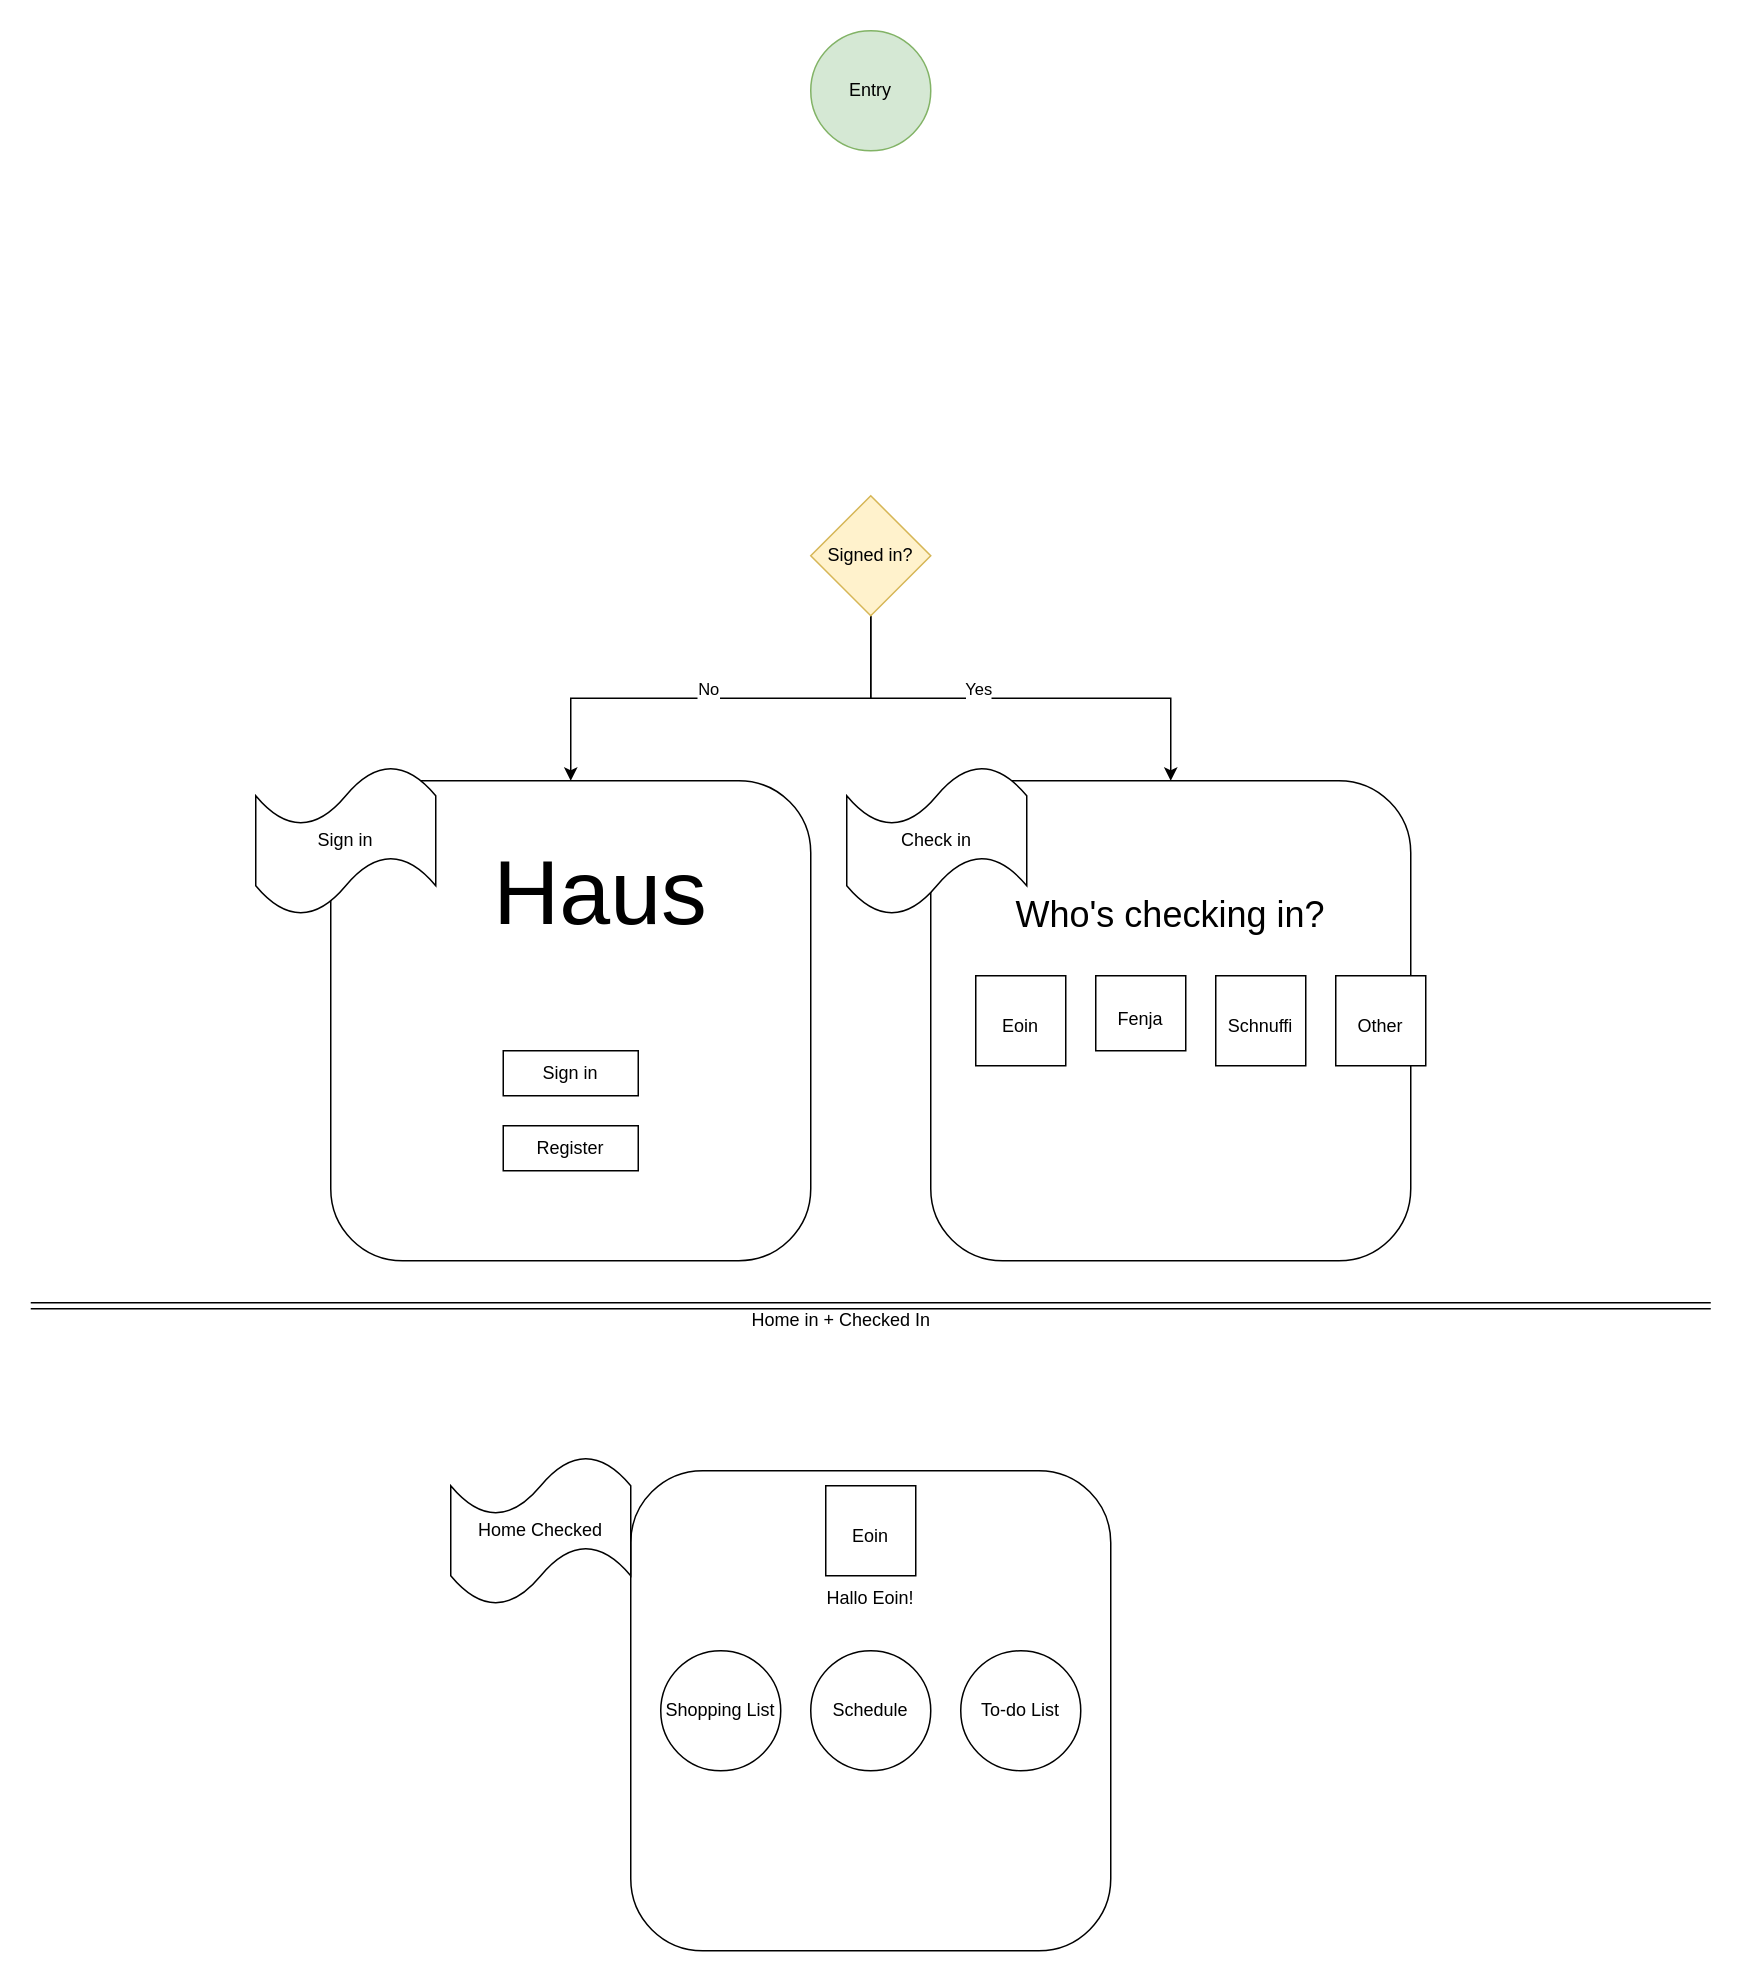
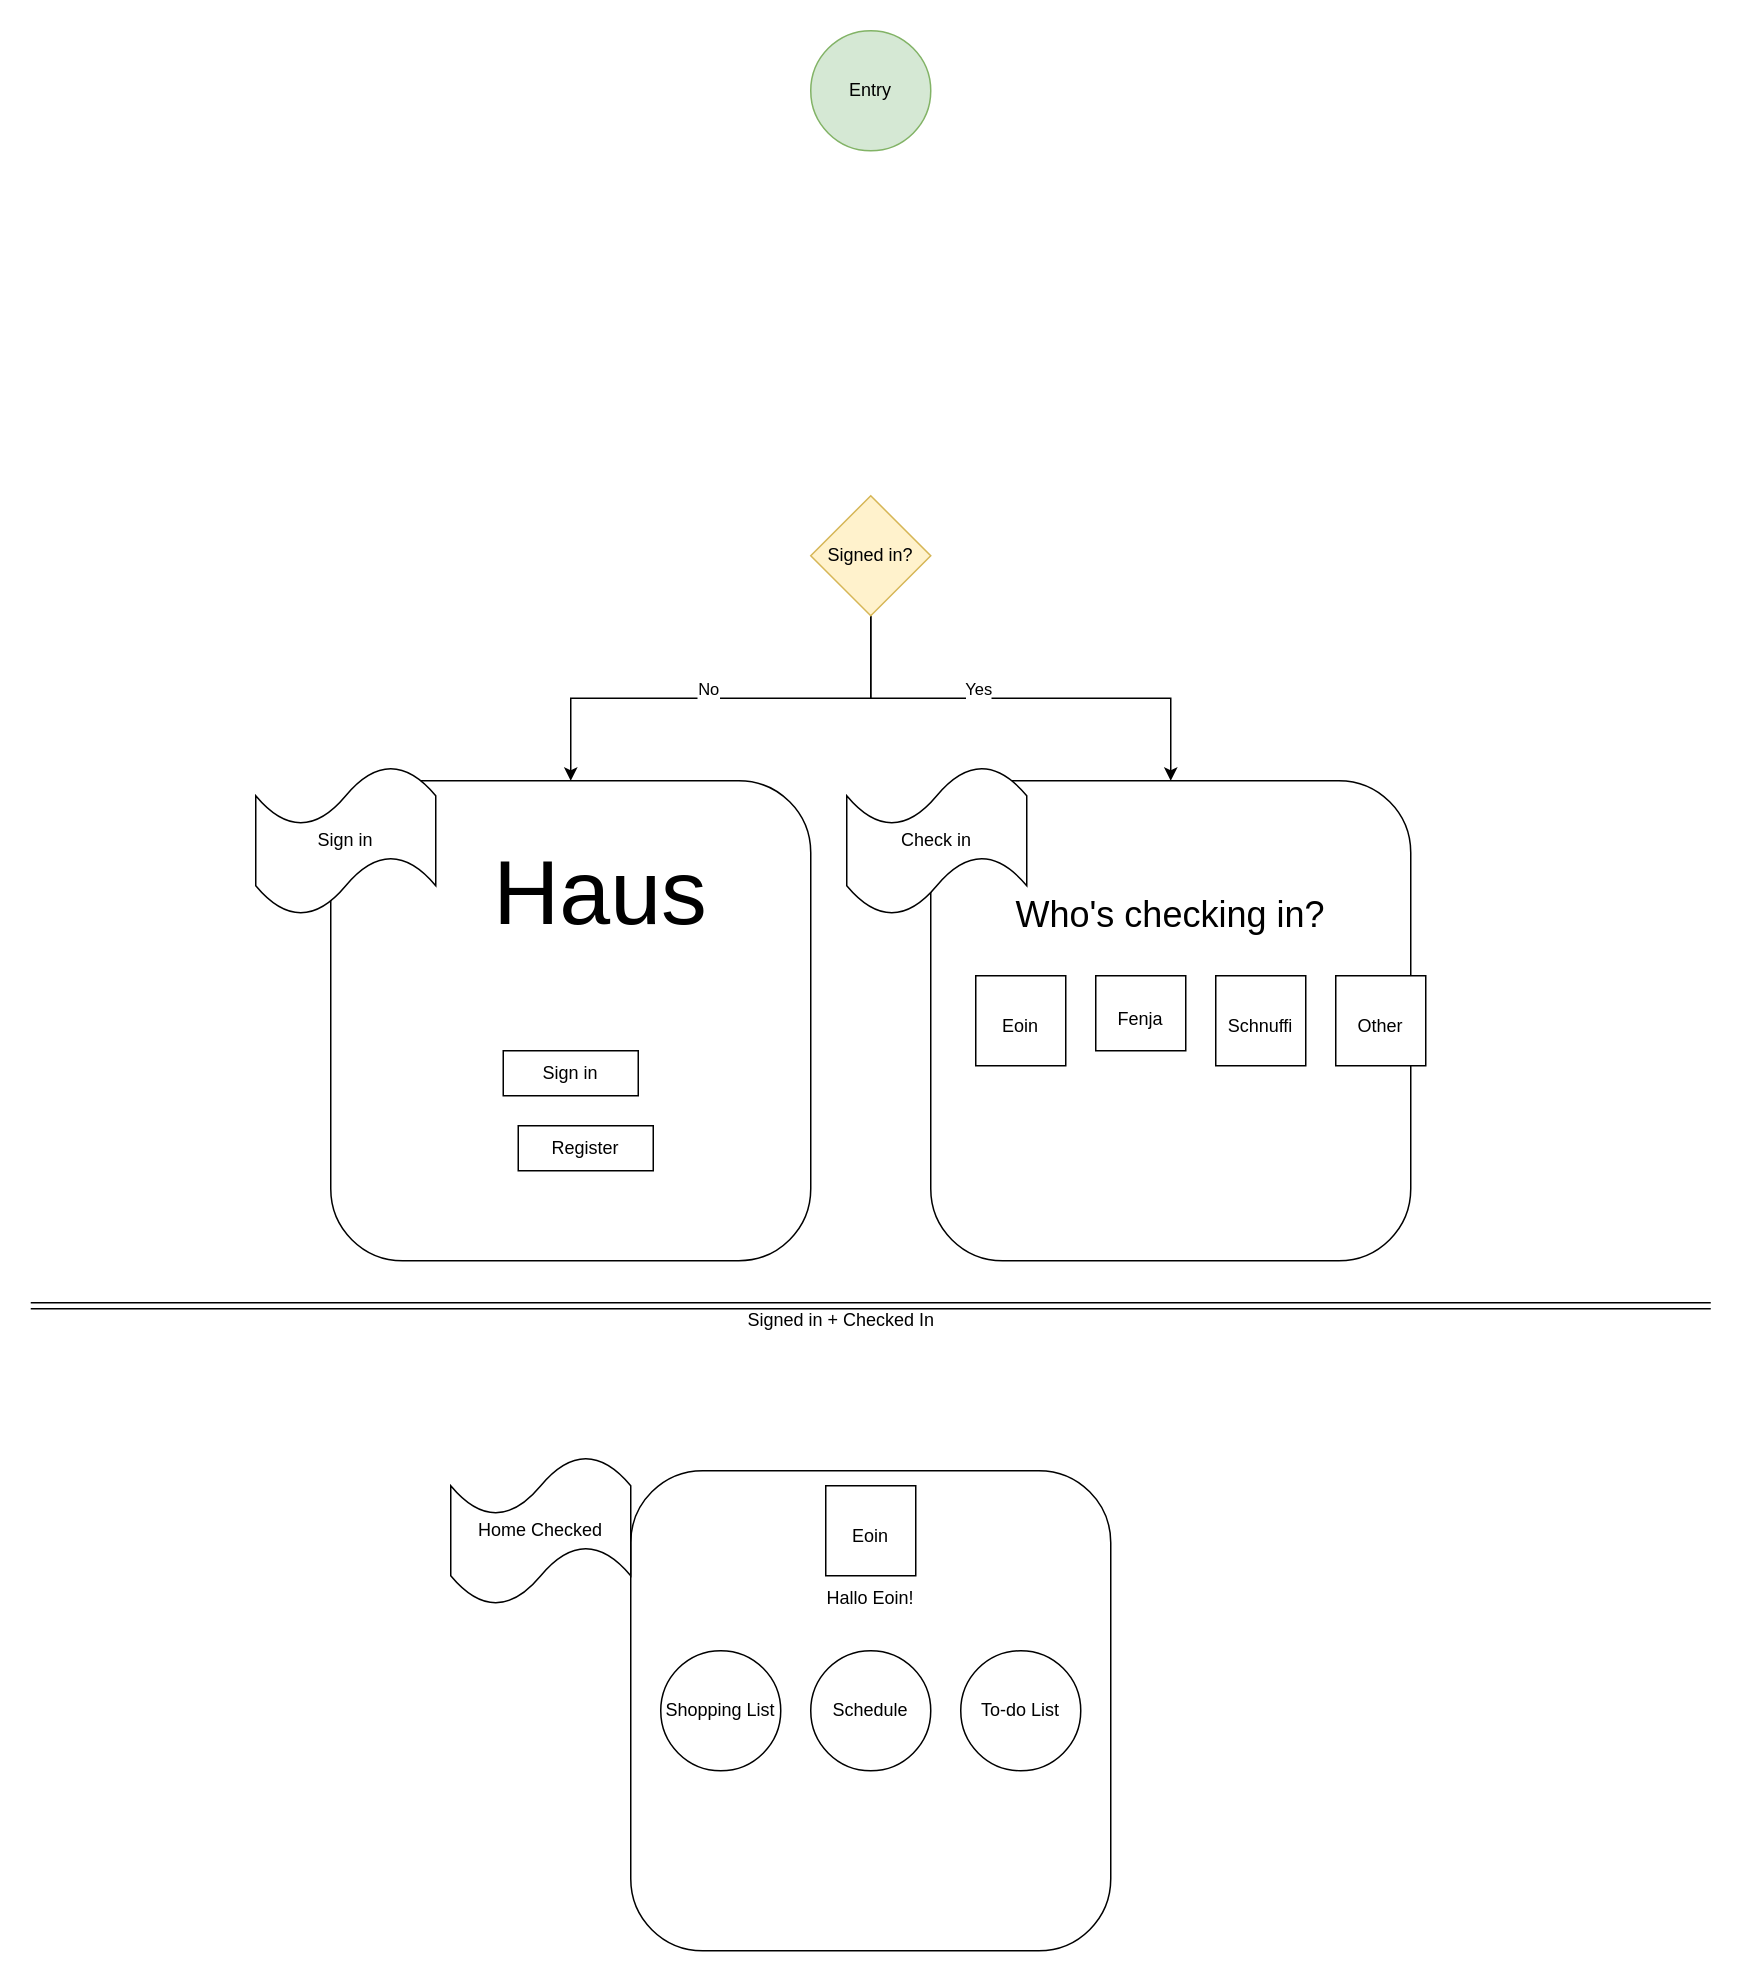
node "Register": moved (571, 1148) -> (586, 1148)
node "Home in + Checked In": label "Home in + Checked In" -> "Signed in + Checked In"
